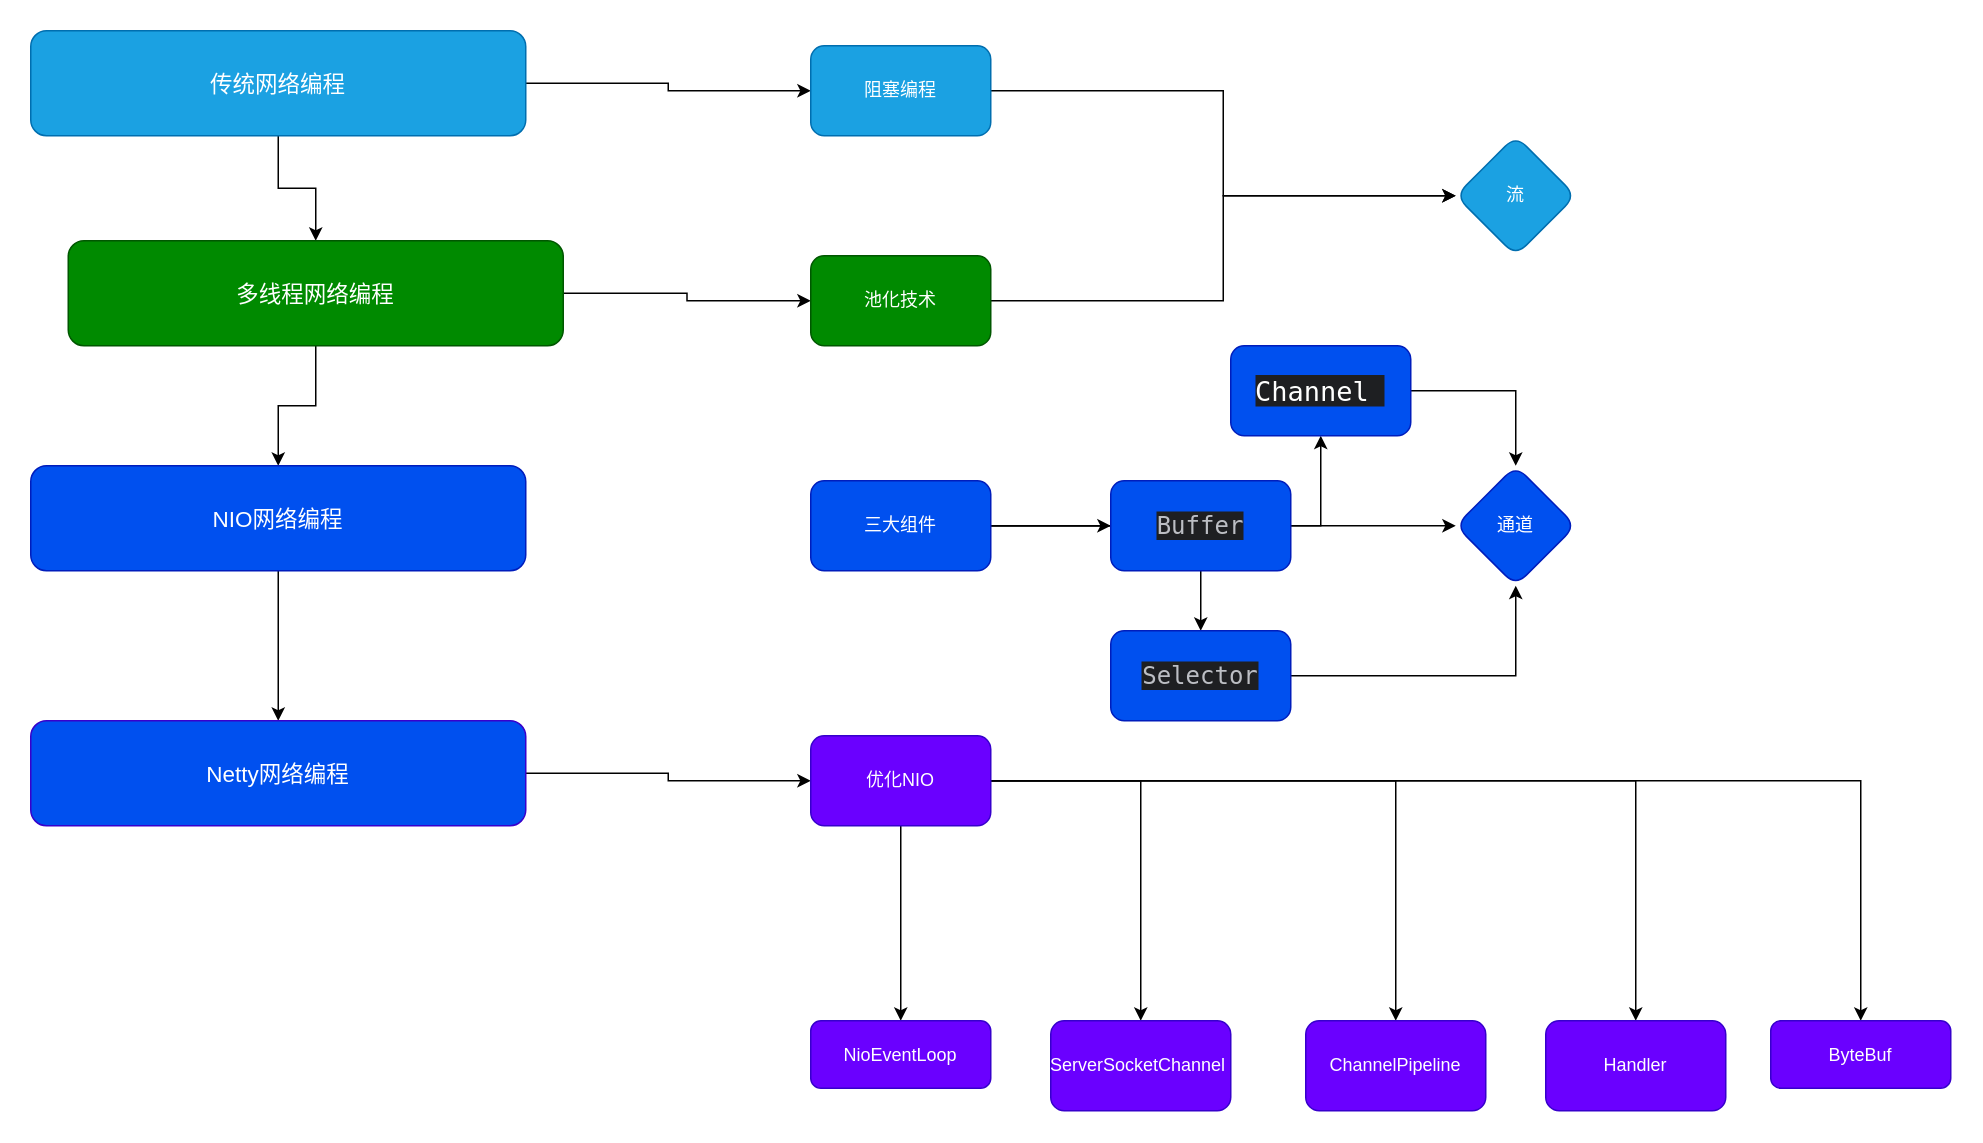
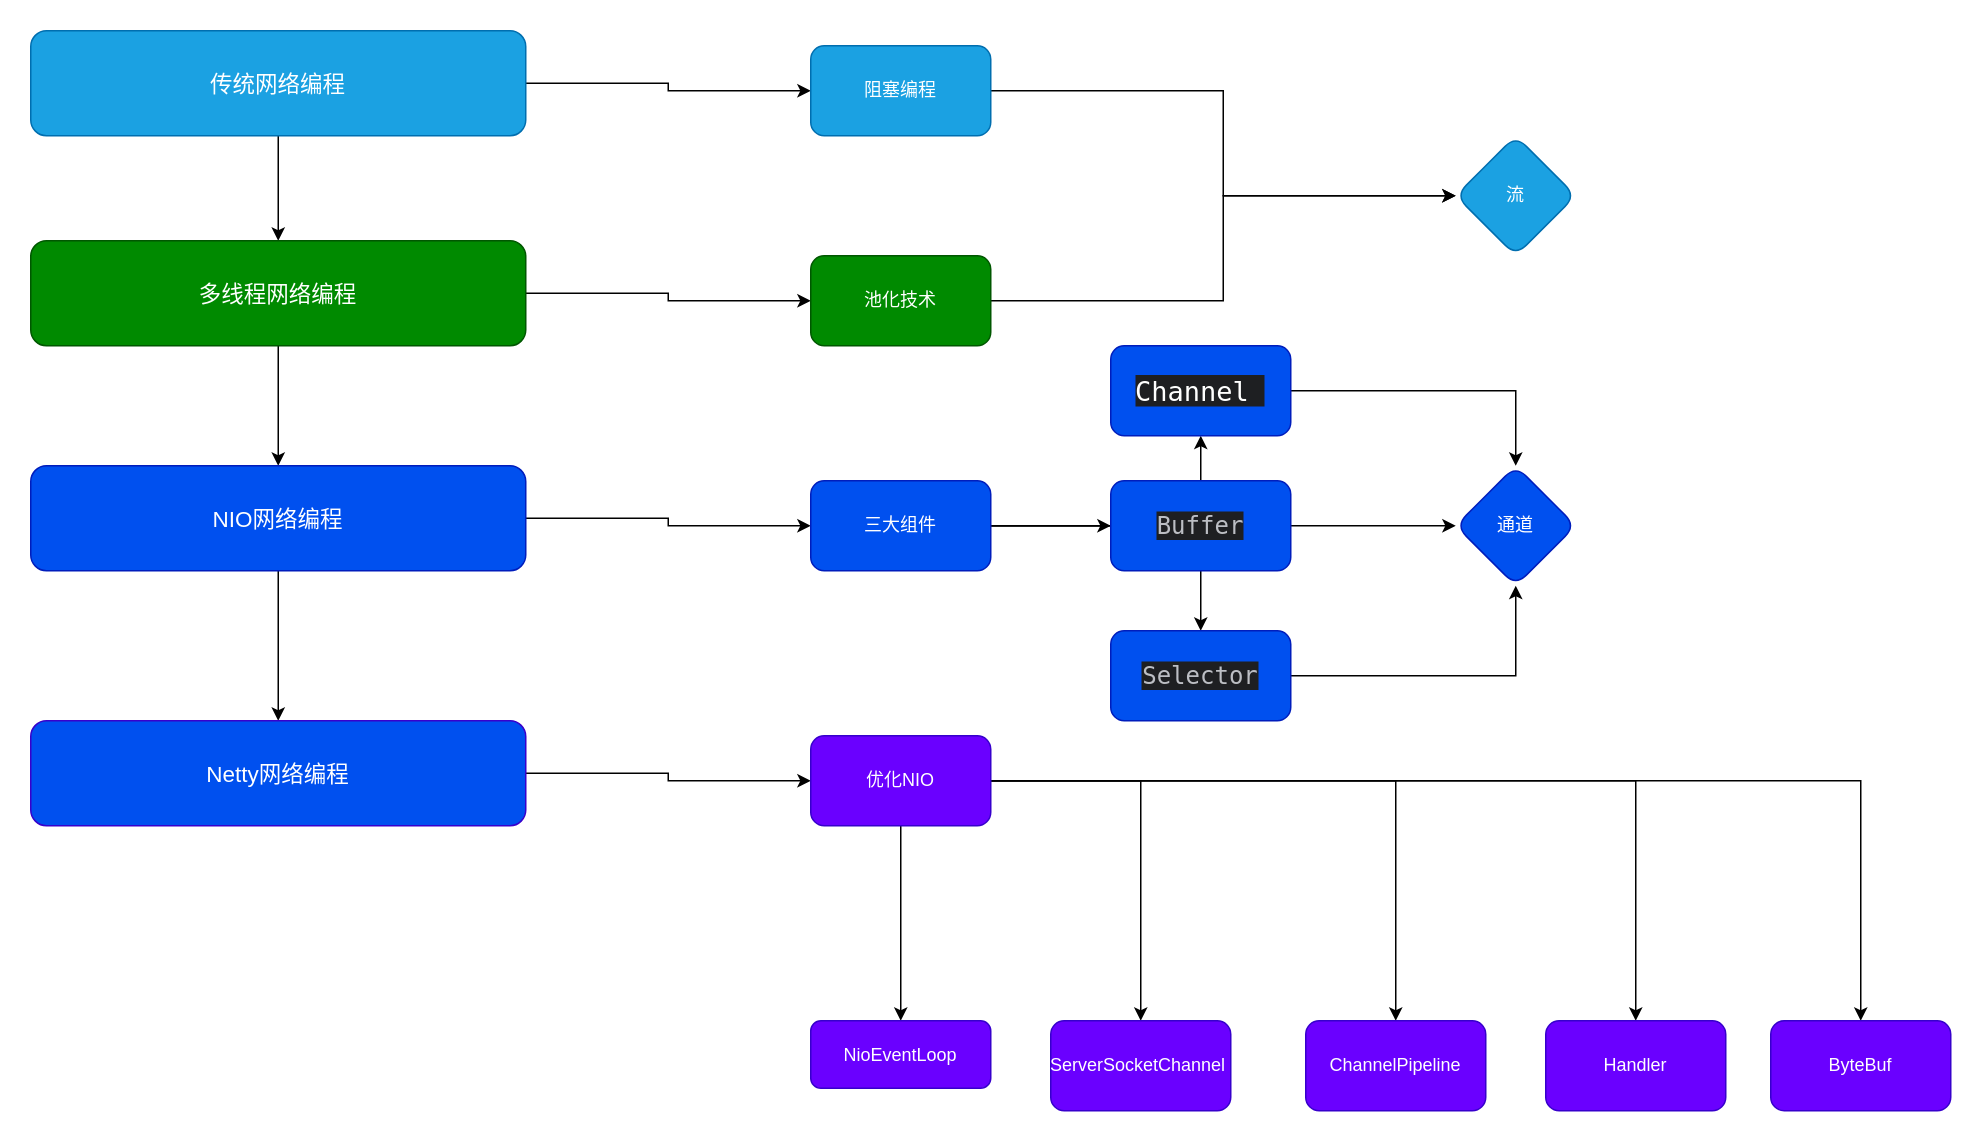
node "多线程网络编程": moved (316, 293) -> (278, 293)
node "Channel": moved (1321, 391) -> (1201, 391)
edge "NIO网络编程" -> "三大组件": added
node "ByteBuf": size 180x68 -> 180x90
